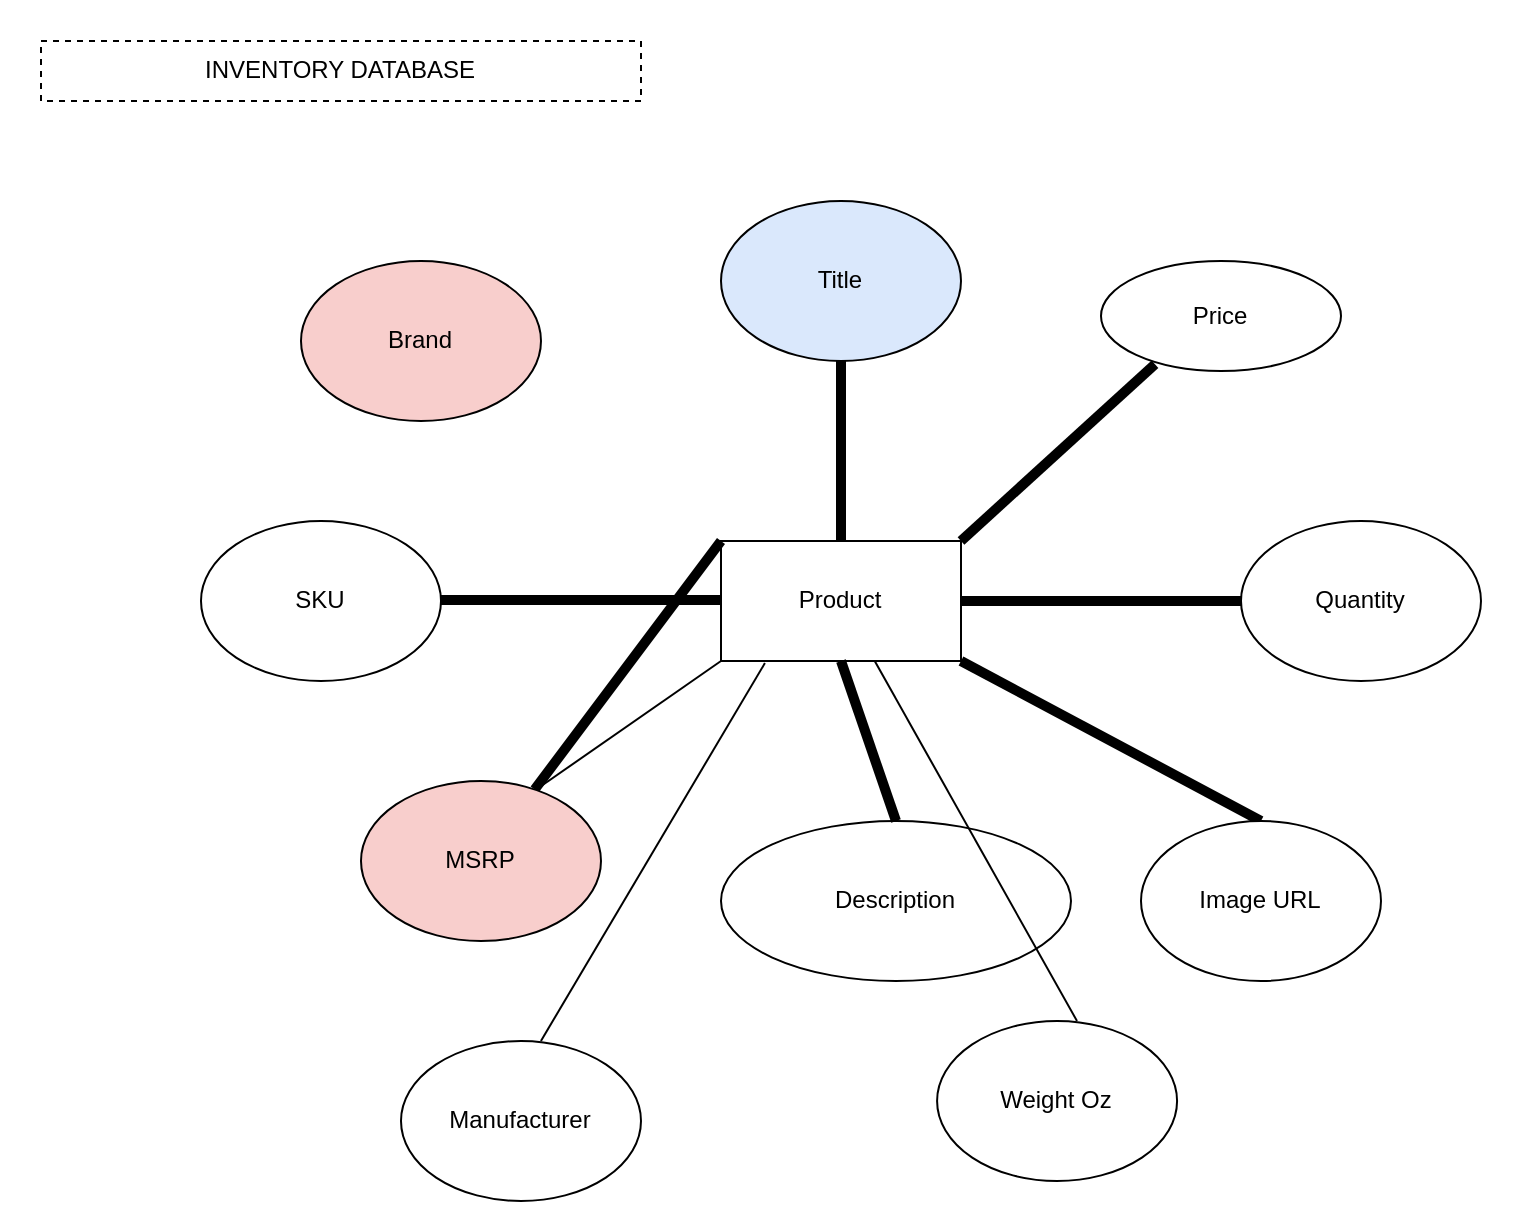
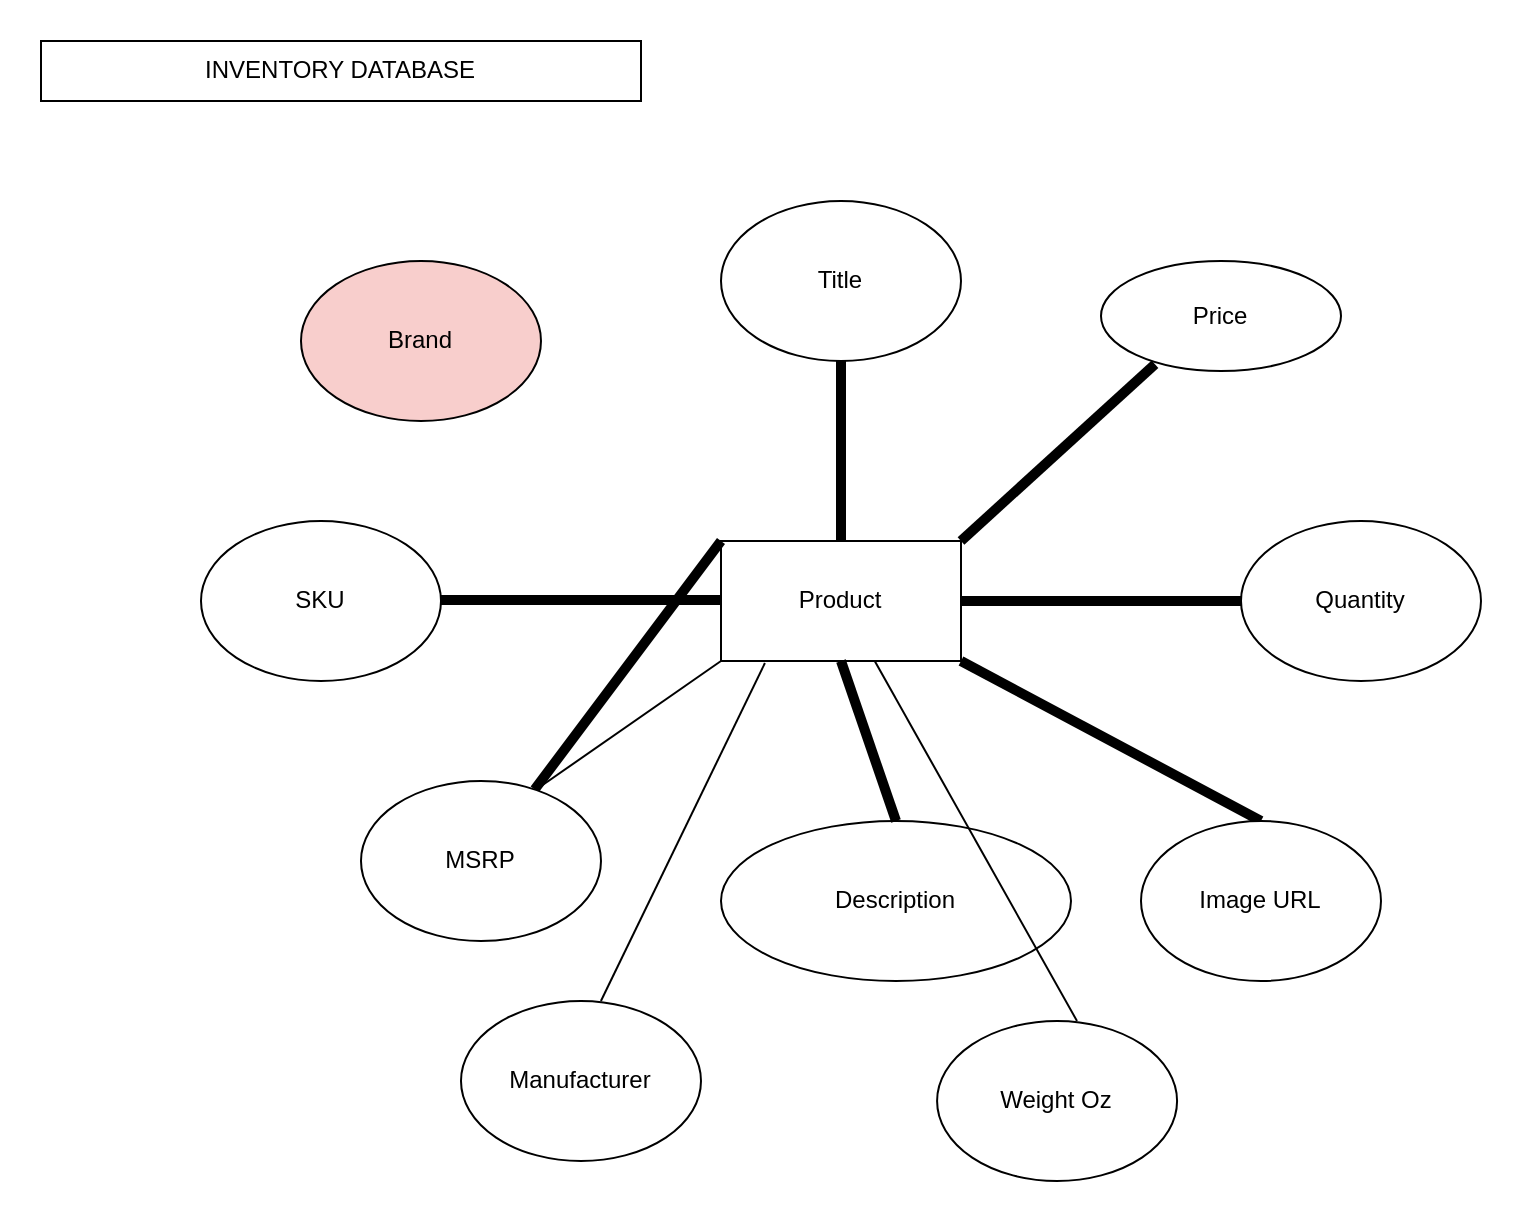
node "INVENTORY DATABASE": style dashed -> solid
node "Title": fillcolor #dae8fc -> #ffffff
node "MSRP": fillcolor #f8cecc -> #ffffff
node "Manufacturer": moved (521, 1121) -> (581, 1081)
